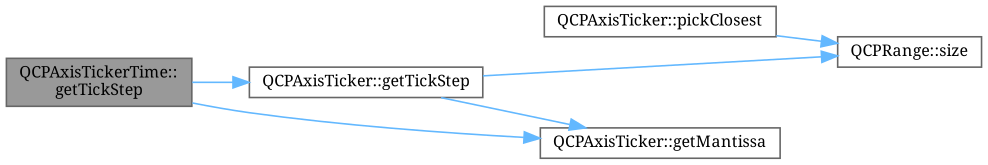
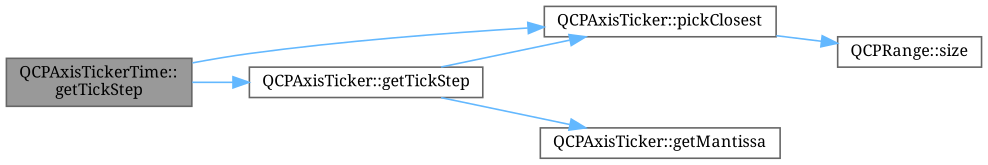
edge "QCPAxisTicker::getTickStep" -> "QCPRange::size": now "QCPAxisTicker::getTickStep" -> "QCPAxisTicker::pickClosest"
edge "QCPAxisTickerTime:: getTickStep" -> "QCPAxisTicker::getMantissa": now "QCPAxisTickerTime:: getTickStep" -> "QCPAxisTicker::pickClosest"
